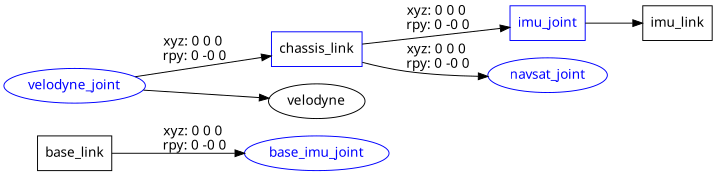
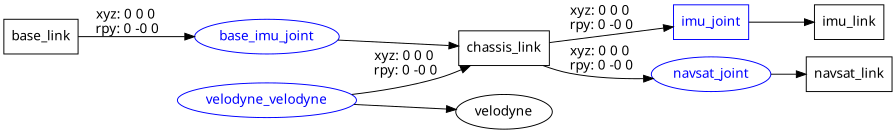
edge "base_imu_joint" -> "chassis_link": added
node "chassis_link": color blue -> black
node "navsat_link": added
node "velodyne_joint": label "velodyne_joint" -> "velodyne_velodyne"
